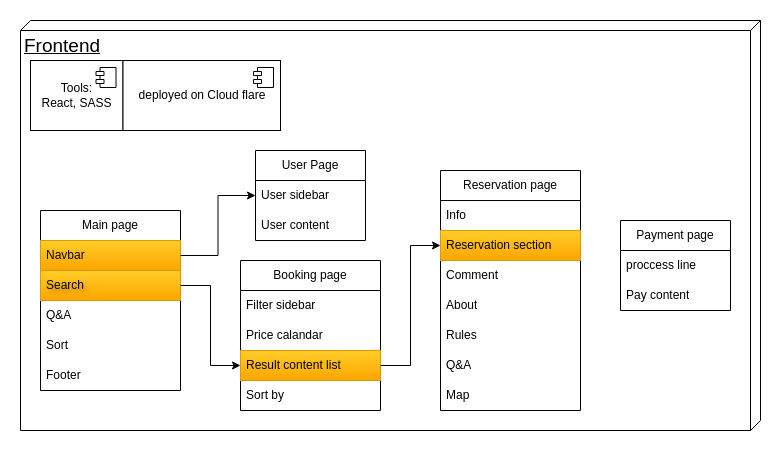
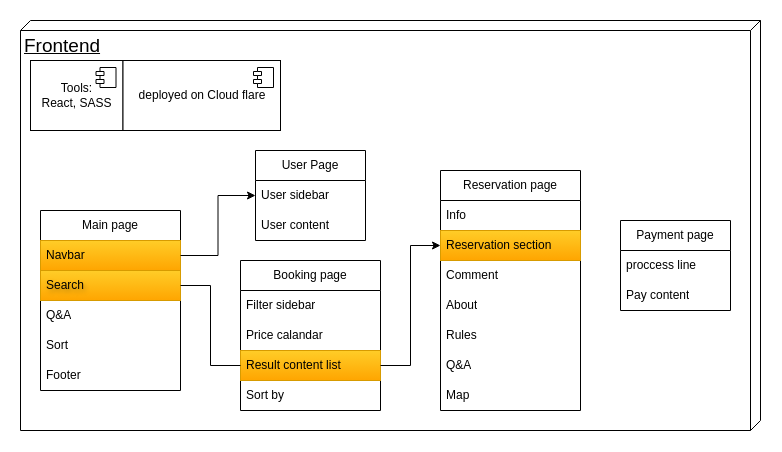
edge "Search" -> "Result content list": arrowhead classic -> none
